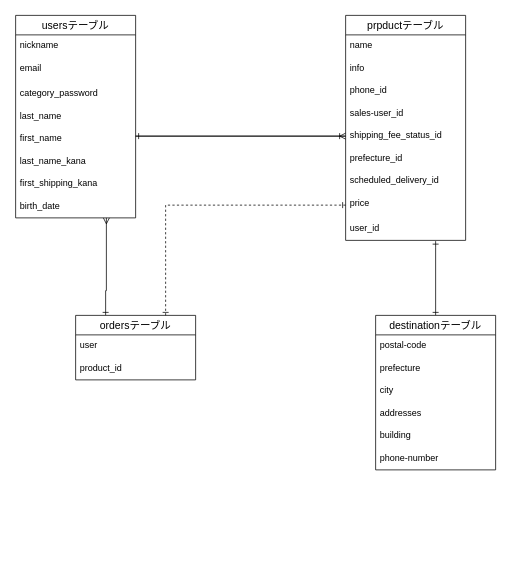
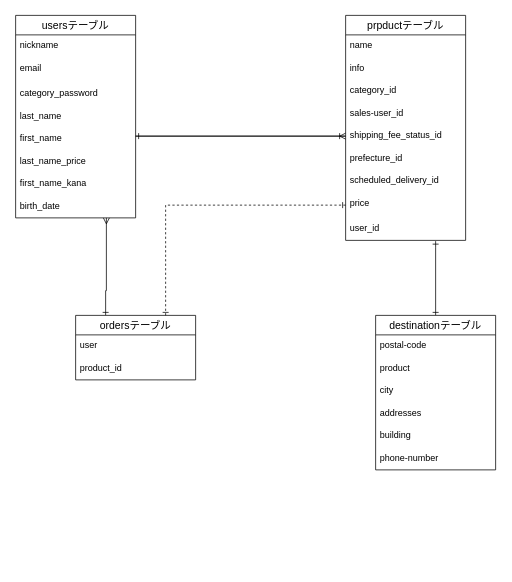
node "phone_id": label "phone_id" -> "category_id"
node "last_name_kana": label "last_name_kana" -> "last_name_price"
node "first_shipping_kana": label "first_shipping_kana" -> "first_name_kana"
node "prefecture": label "prefecture" -> "product"
